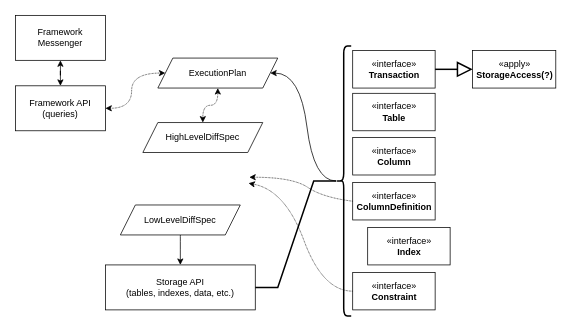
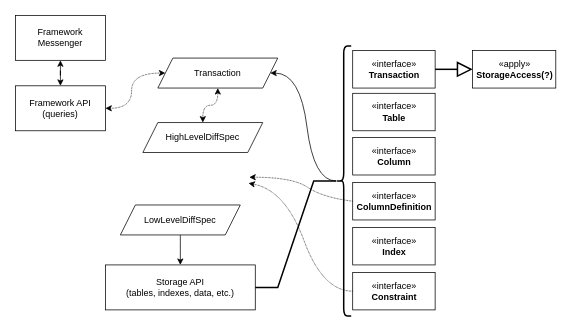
node "ExecutionPlan": label "ExecutionPlan" -> "Transaction"
node "«interface» Index": moved (409, 246) -> (394, 246)
